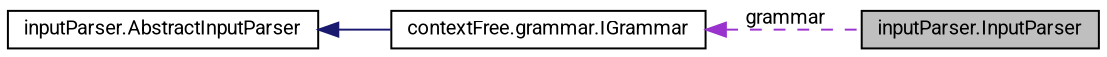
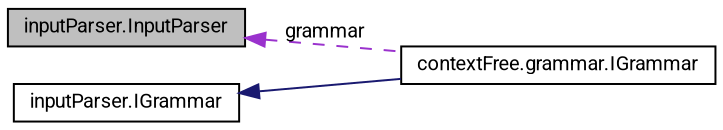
node "inputParser.AbstractInputParser": label "inputParser.AbstractInputParser" -> "inputParser.IGrammar"
edge "inputParser.InputParser" -> "contextFree.grammar.IGrammar": reversed
